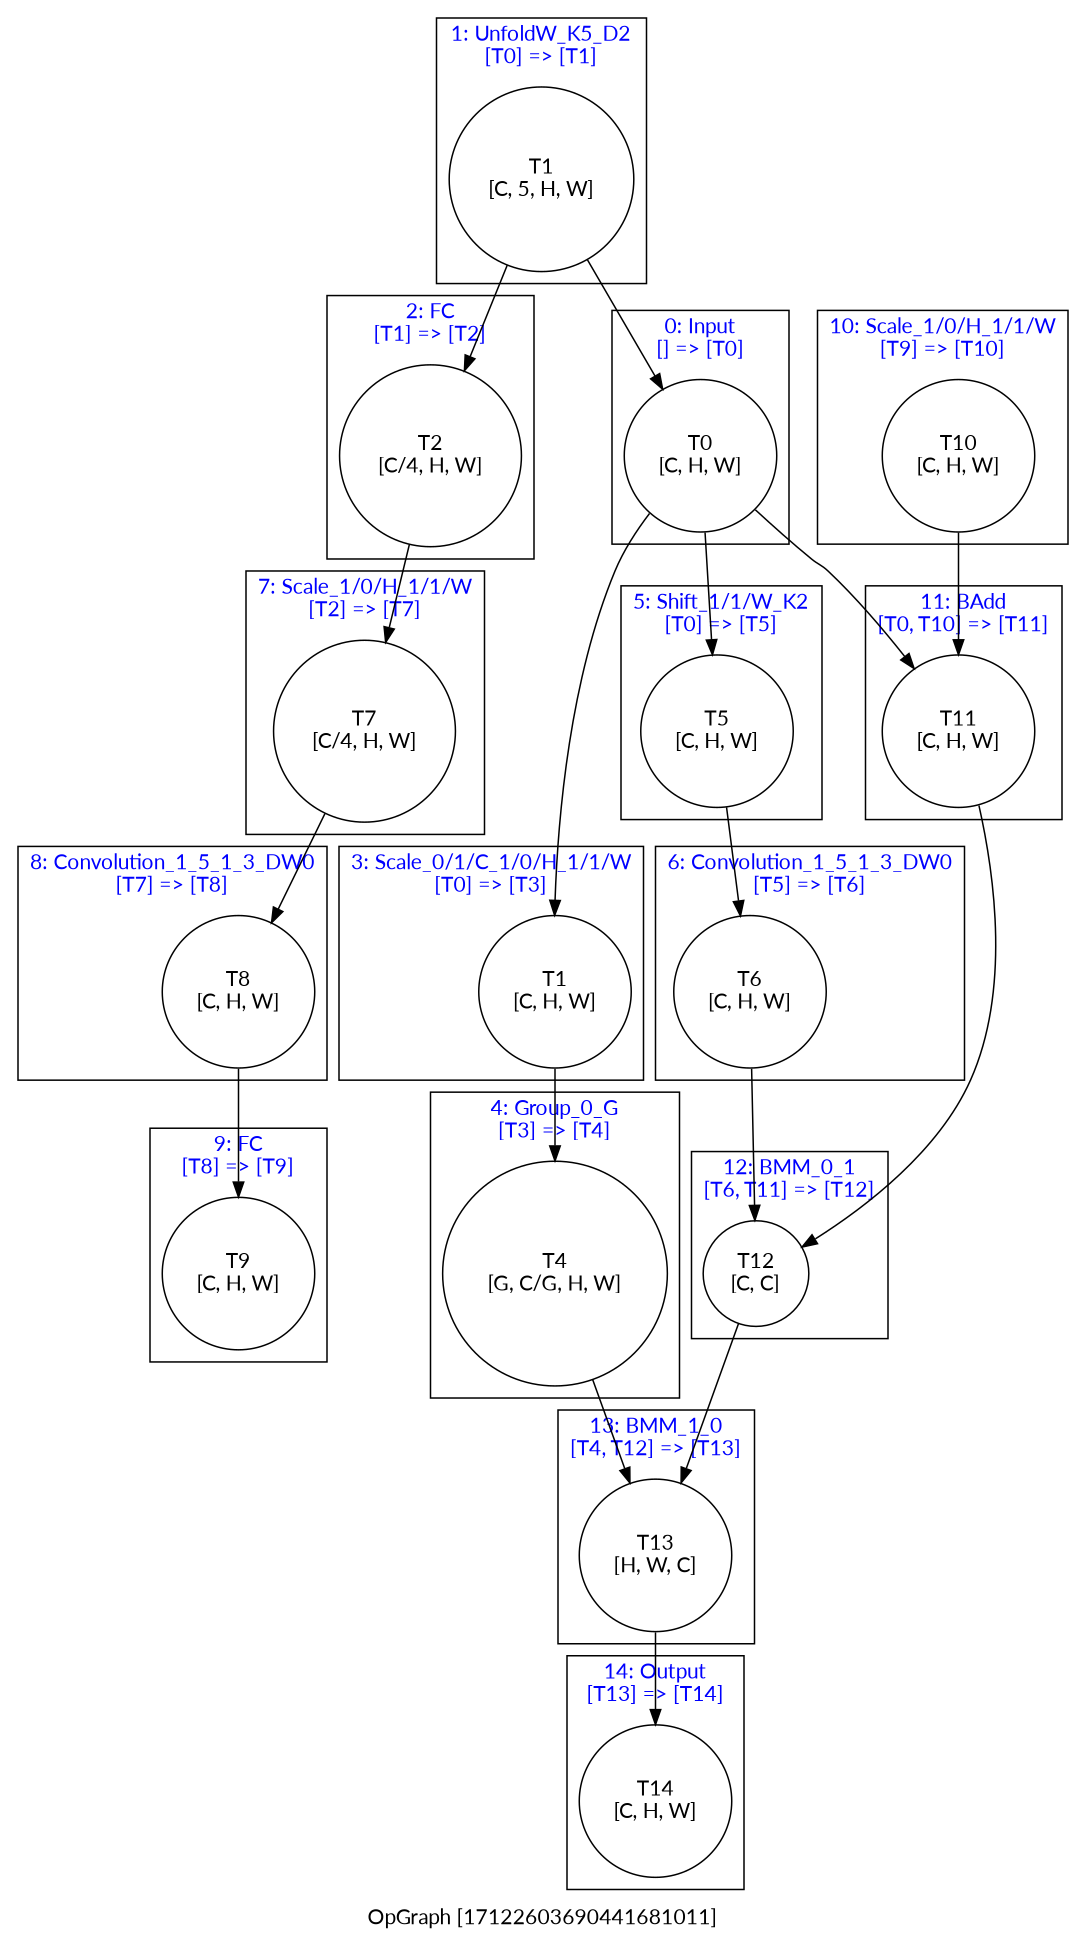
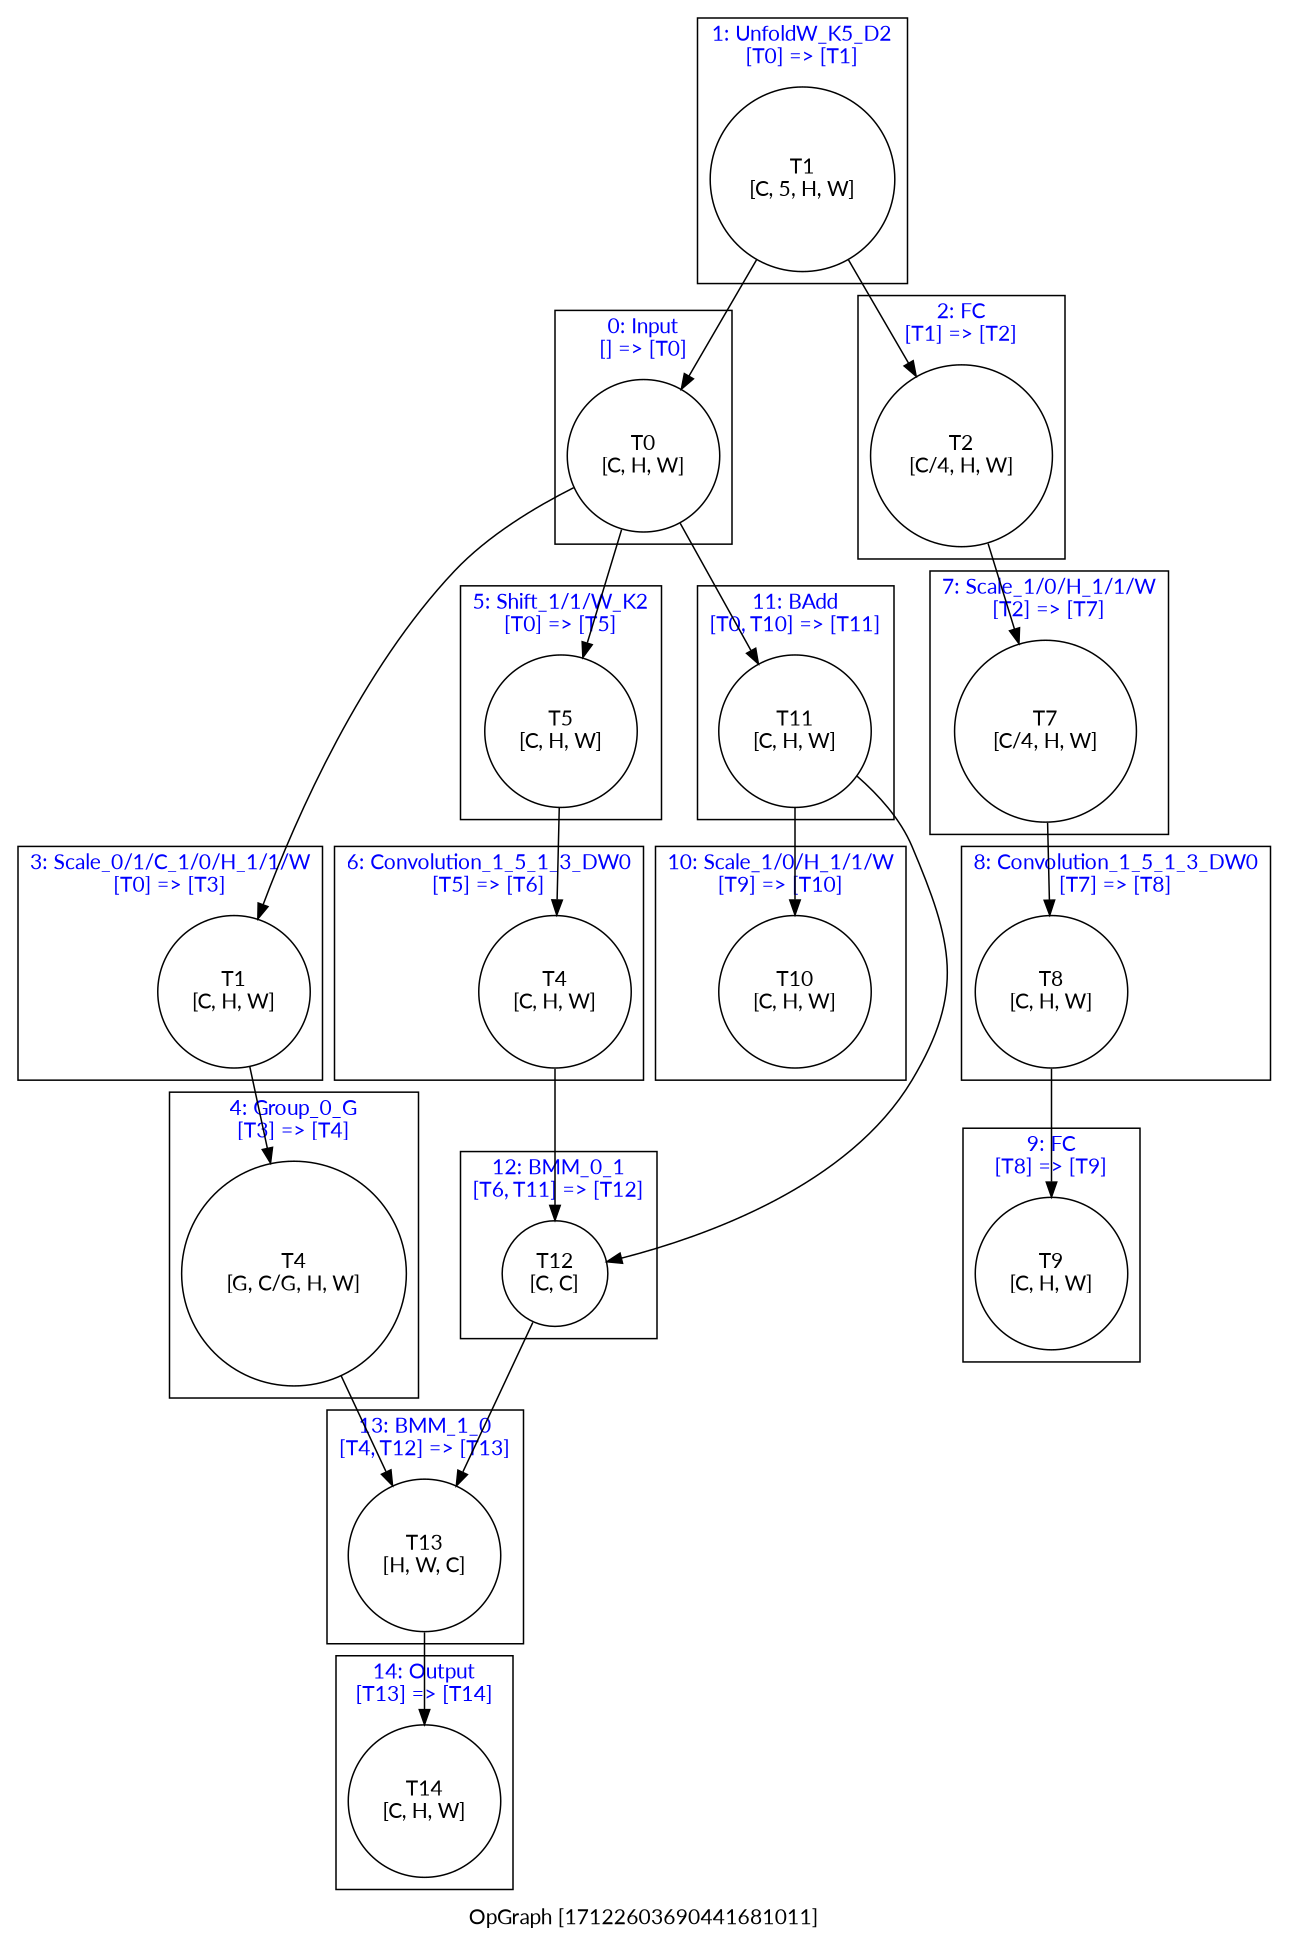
edge "T10 [C, H, W]" -> "T11 [C, H, W]": reversed
node "T6 [C, H, W]": label "T6 [C, H, W]" -> "T4 [C, H, W]"
